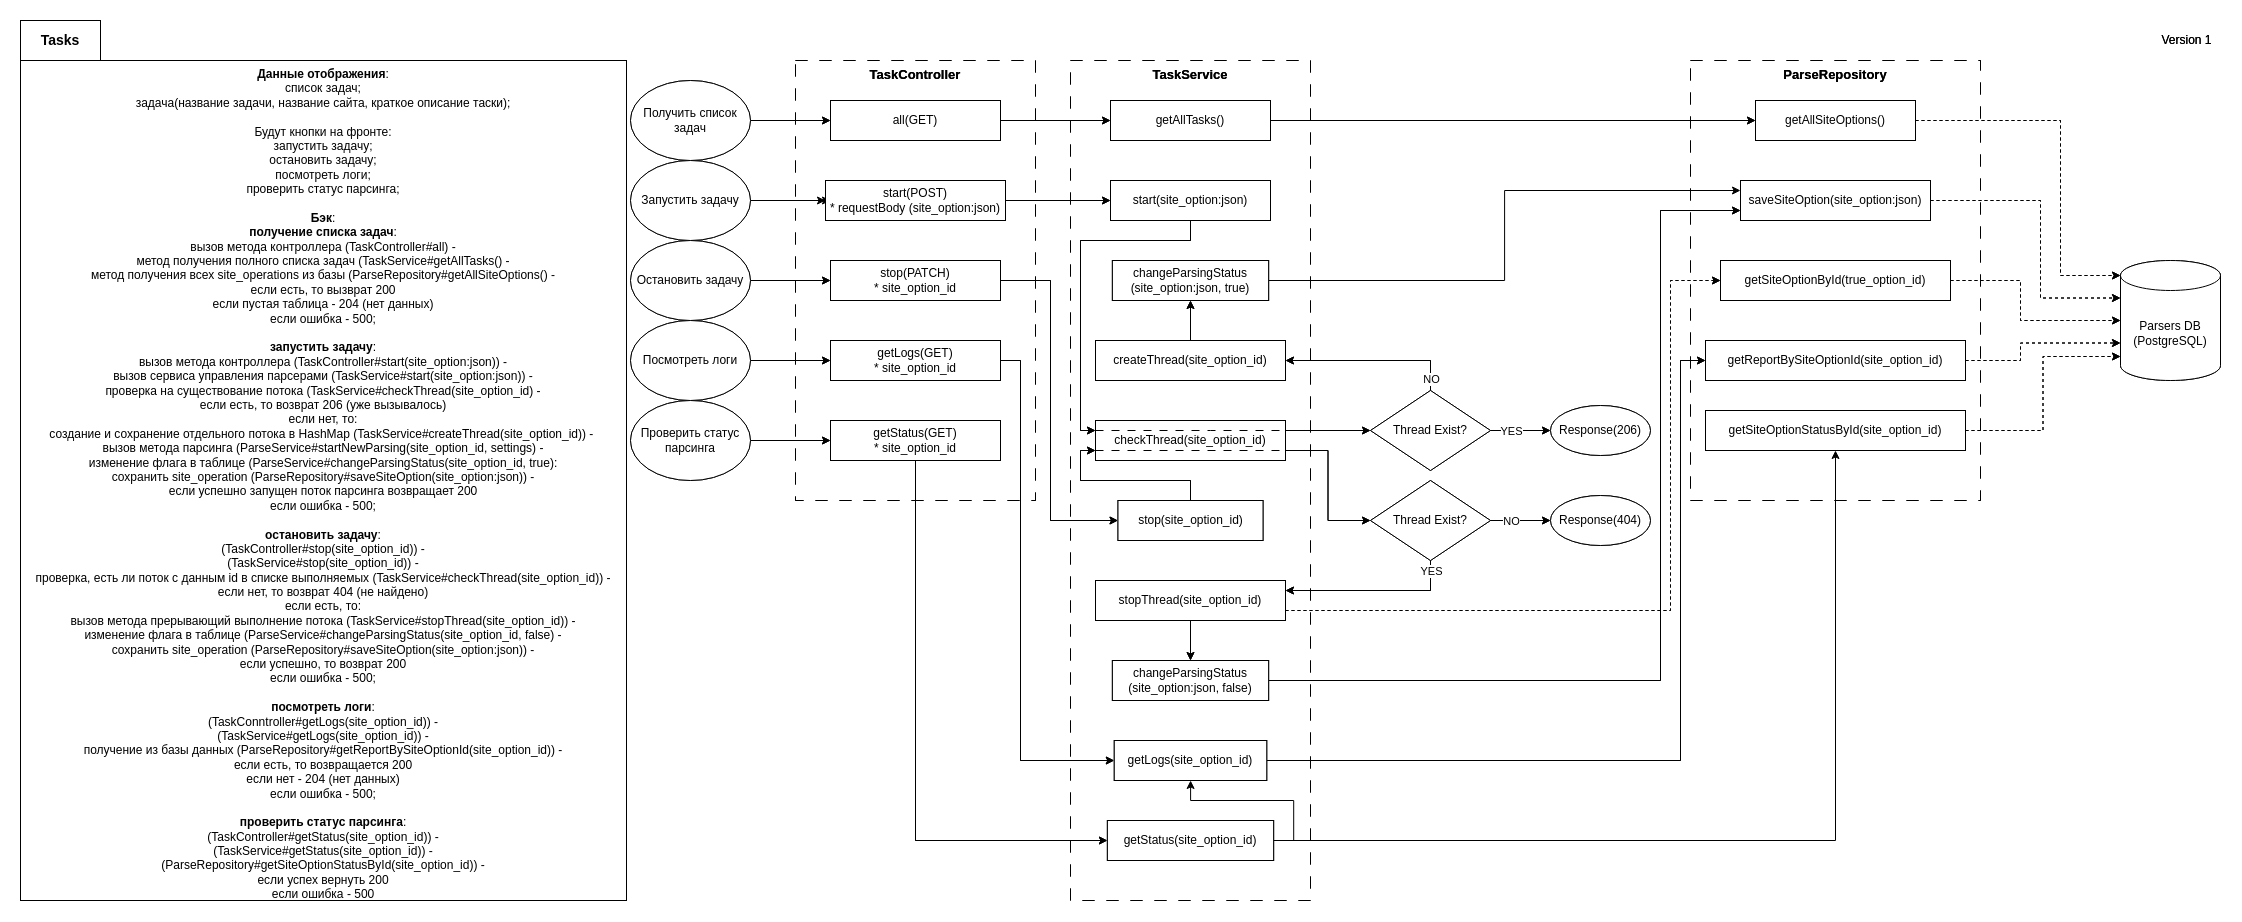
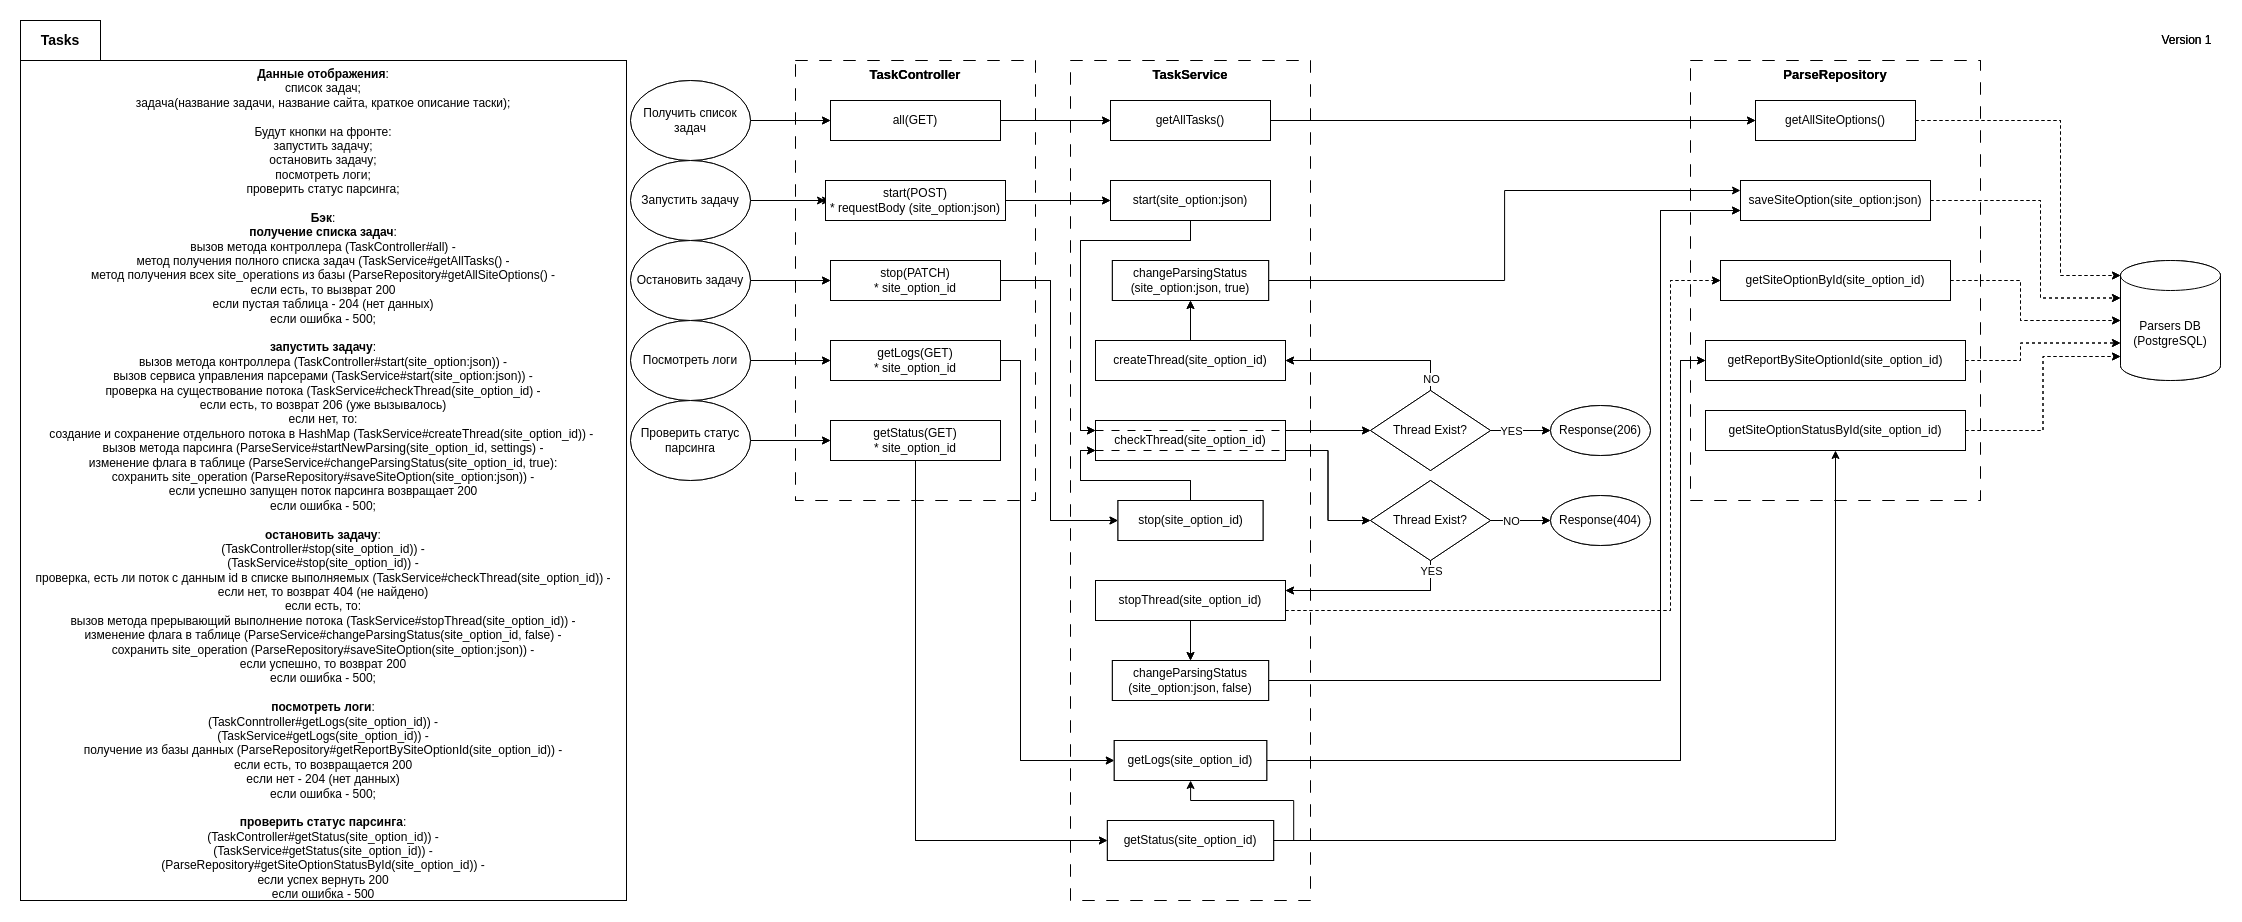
node "getSiteOptionById(true_option_id)": label "getSiteOptionById(true_option_id)" -> "getSiteOptionById(site_option_id)"
